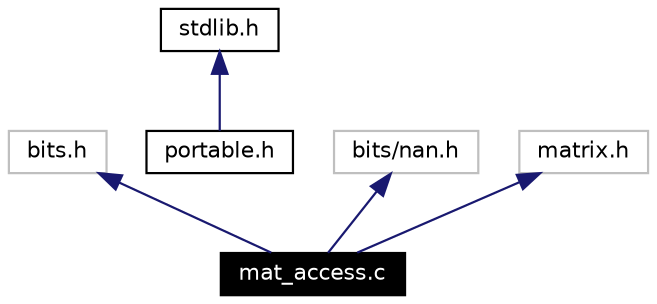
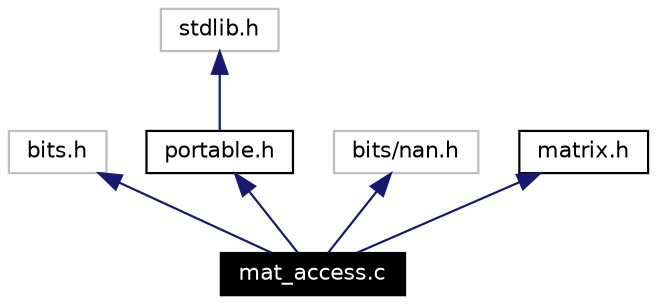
node "stdlib.h": color black -> grey75
node "matrix.h": color grey75 -> black
edge "mat_access.c" -> "portable.h": added
